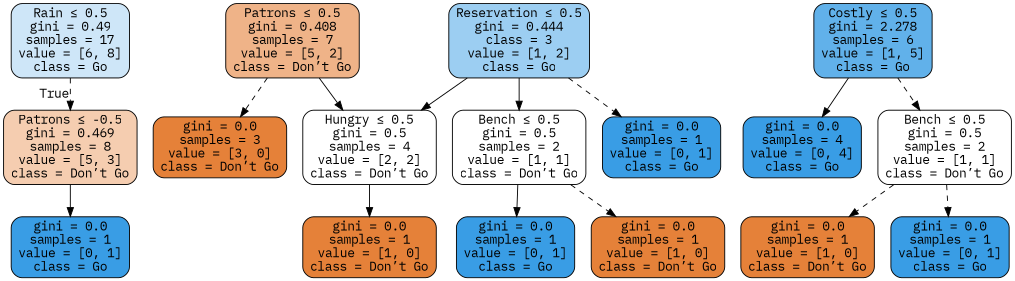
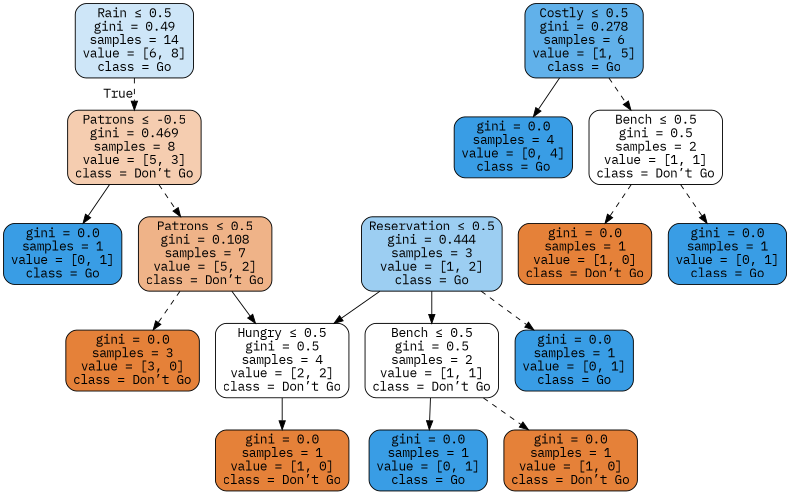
node "Patrons ≤ 0.5": text "gini = 0.408" -> "gini = 0.108"
node "Costly ≤ 0.5": text "gini = 2.278" -> "gini = 0.278"
node "Rain ≤ 0.5": text "samples = 17" -> "samples = 14"
node "Reservation ≤ 0.5": text "class = 3" -> "samples = 3"
edge "Patrons ≤ -0.5" -> "Patrons ≤ 0.5": added
